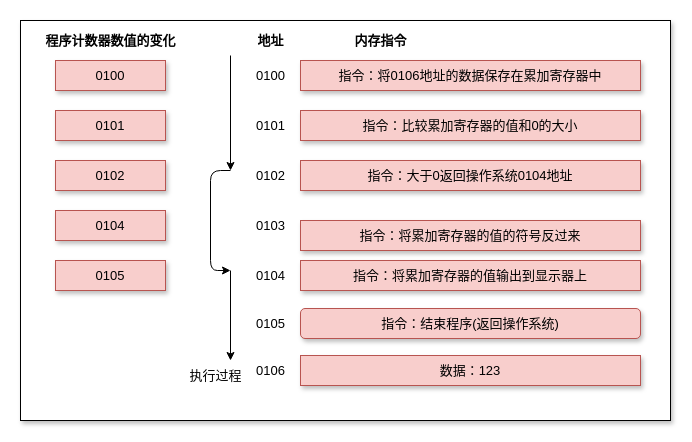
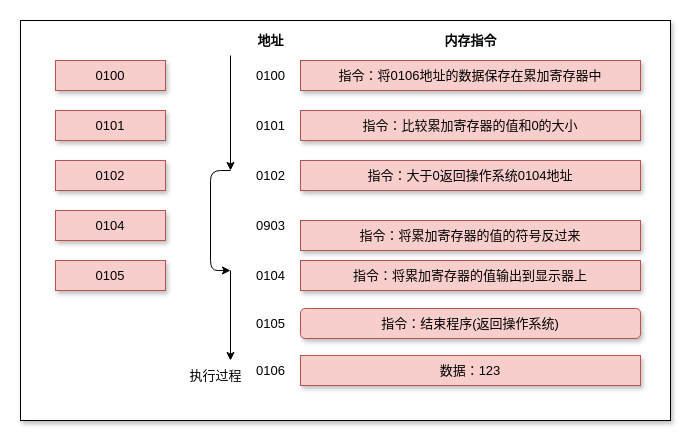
node "程序计数器数值的变化": removed
node "内存指令": moved (381, 41) -> (471, 41)
node "0103": label "0103" -> "0903"
